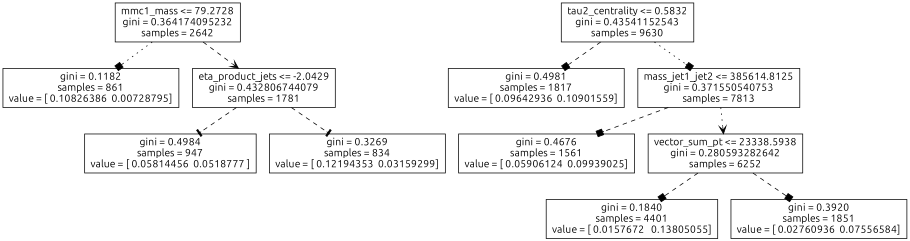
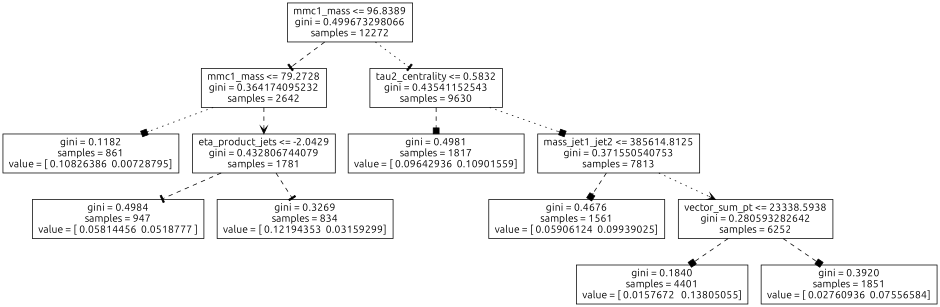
node "mmc1_mass <= 96.8389 gini = 0.499673298066 samples = 12272": added
